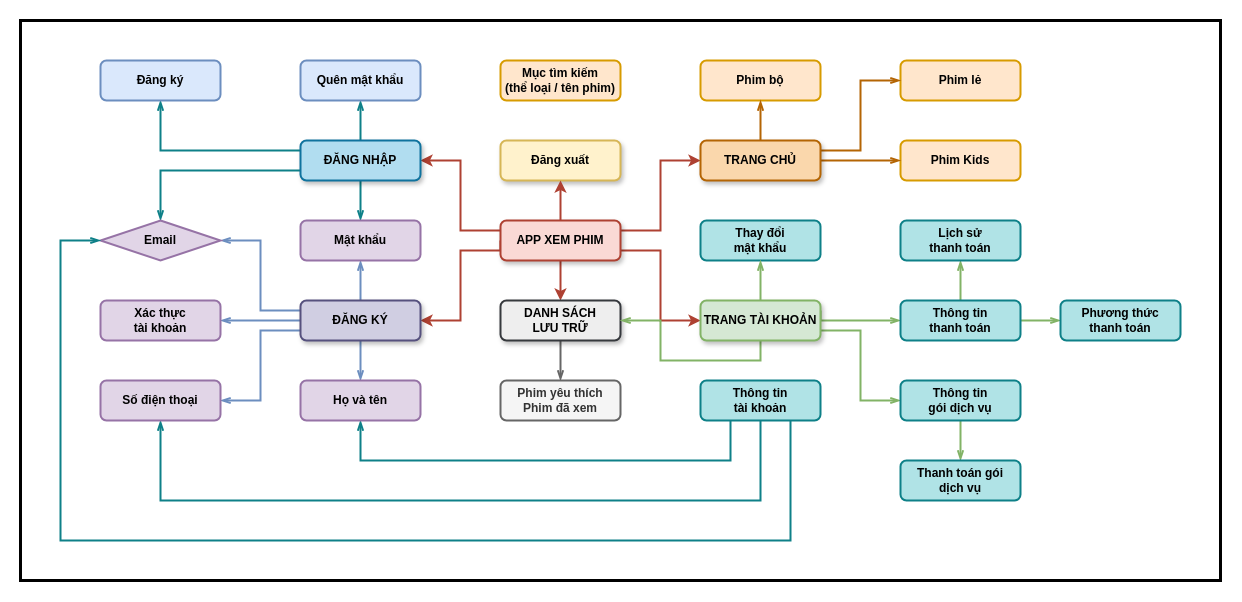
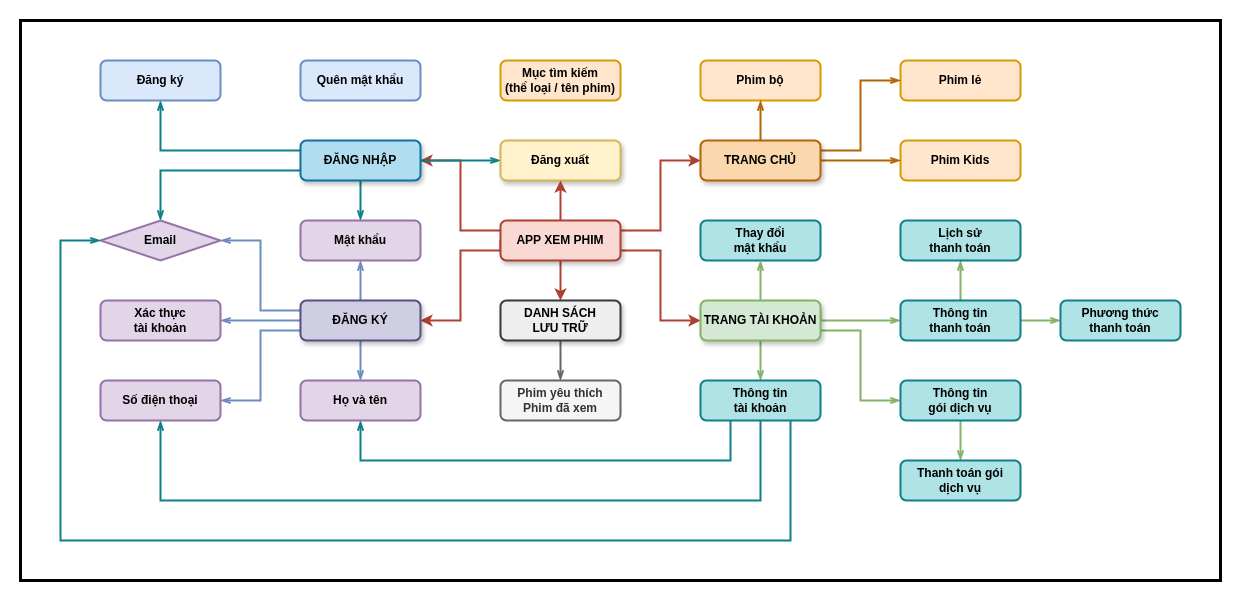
edge "ĐĂNG NHẬP" -> "Quên mật khẩu": now "ĐĂNG NHẬP" -> "Đăng xuất"
edge "TRANG TÀI KHOẢN" -> "DANH SÁCH LƯU TRỮ": now "TRANG TÀI KHOẢN" -> "Thông tin tài khoản"
